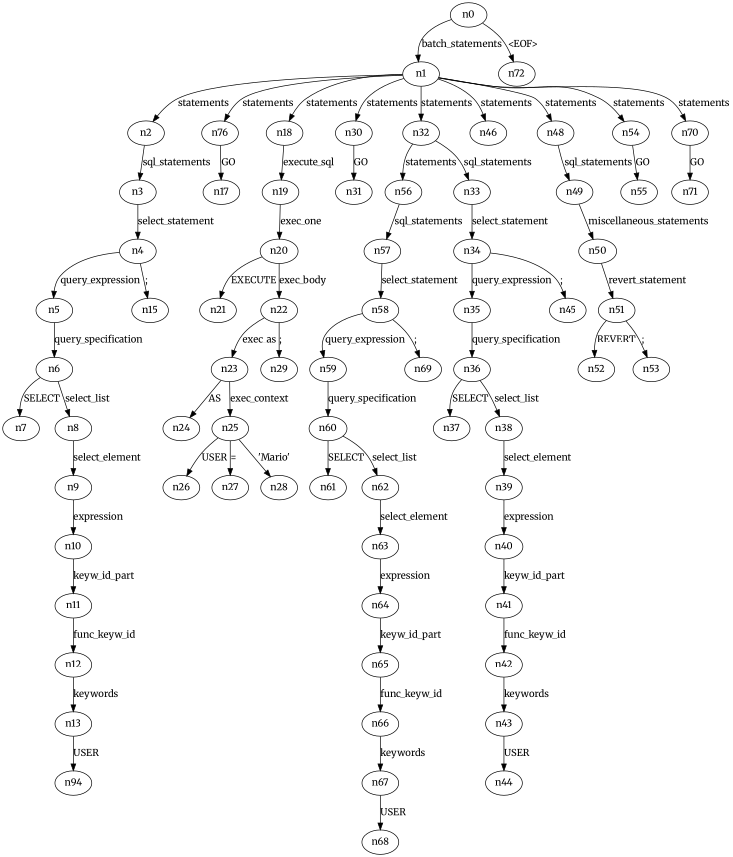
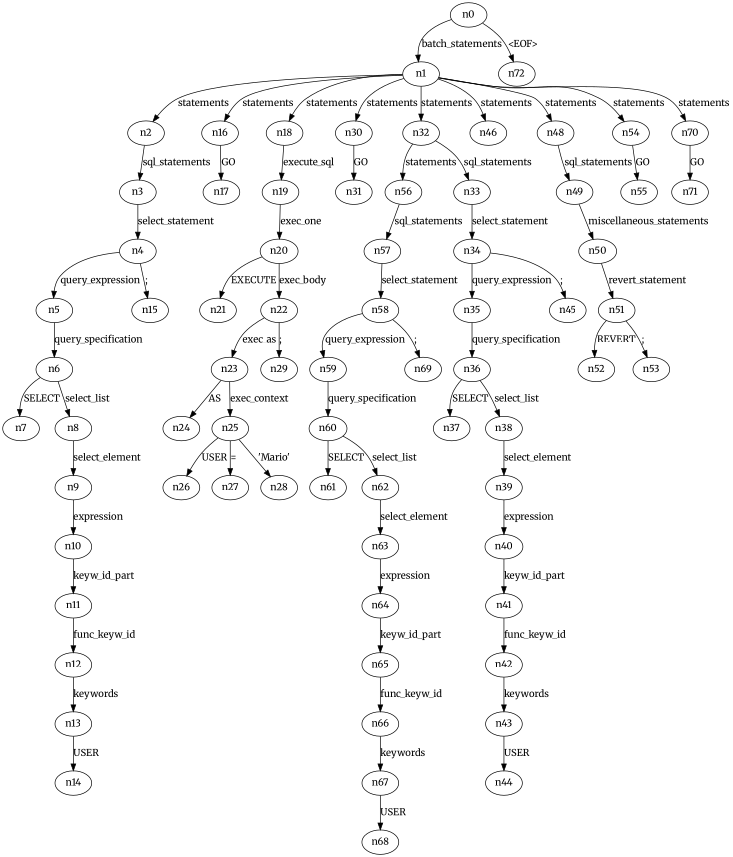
node "n76": label "n76" -> "n16"
node "n94": label "n94" -> "n14"
